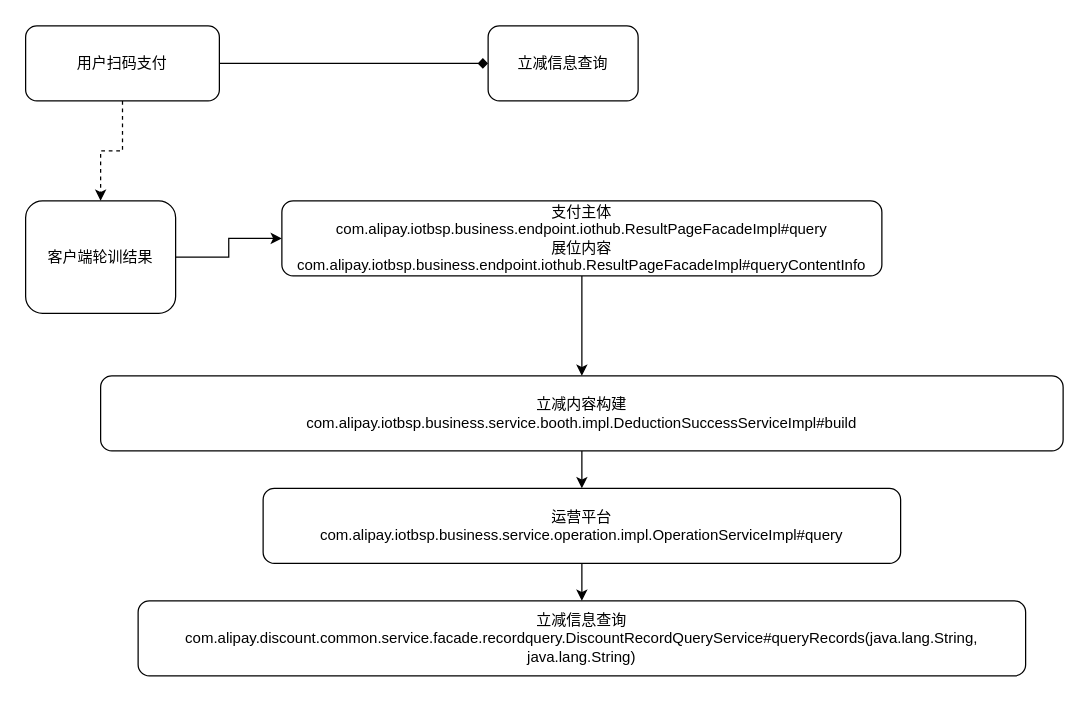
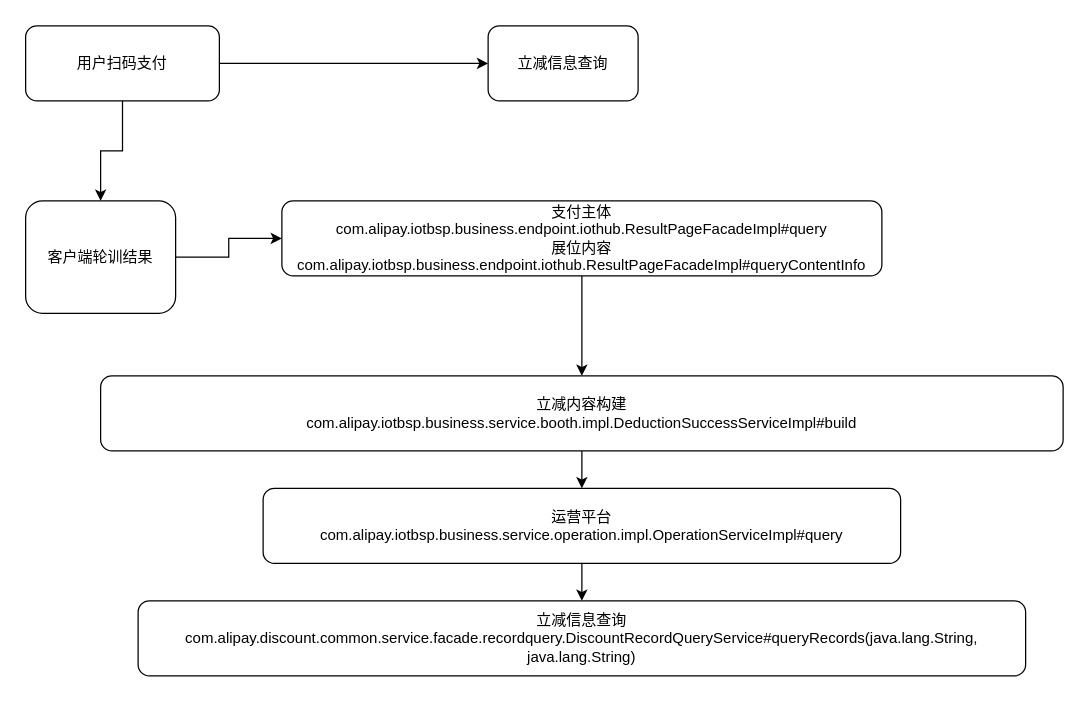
edge "用户扫码支付" -> "立减信息查询": arrowhead diamond -> classic
edge "用户扫码支付" -> "客户端轮训结果": style dashed -> solid
